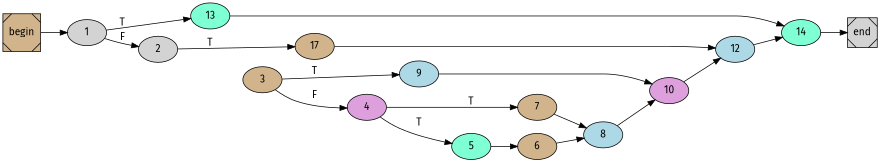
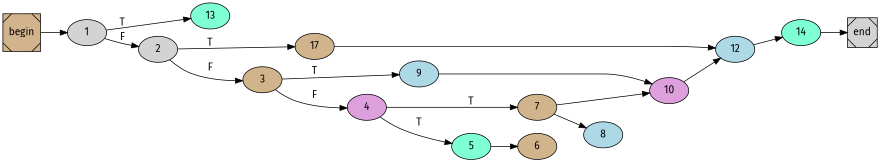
edge "13" -> "14": removed
edge "2" -> "3": added, label "F"
edge "8" -> "10": now "7" -> "10"
edge "6" -> "8": removed
